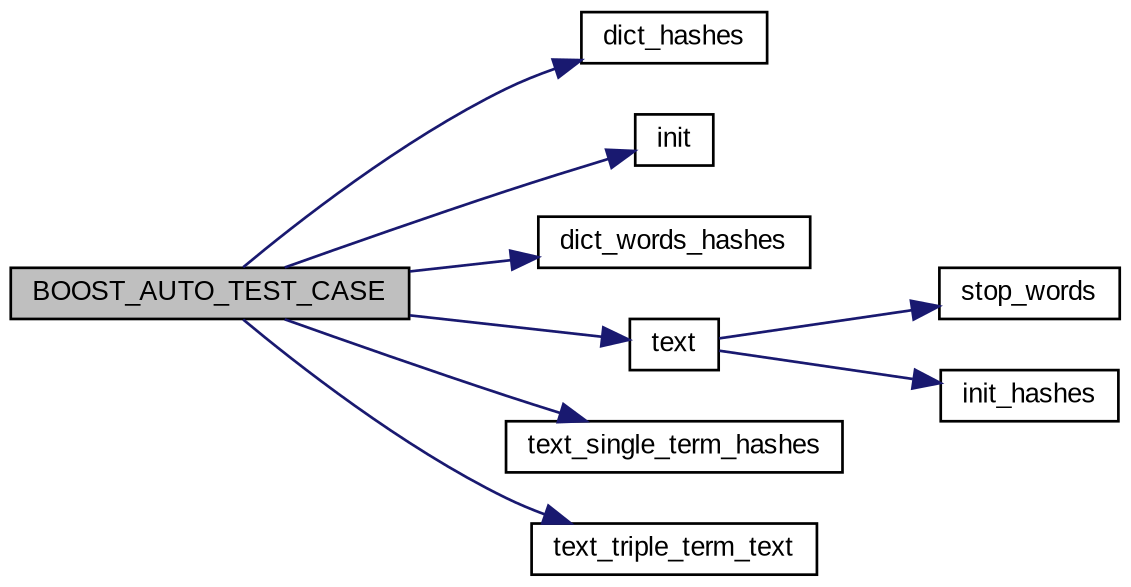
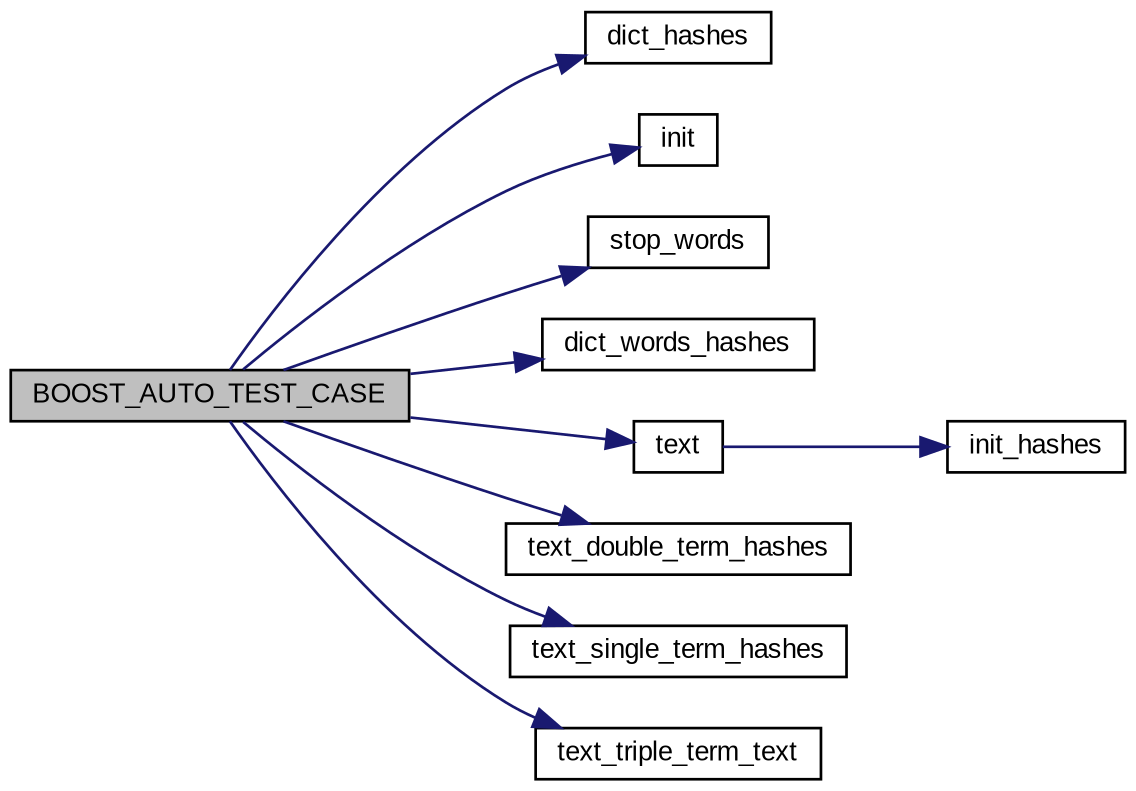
edge "text" -> "stop_words": now "BOOST_AUTO_TEST_CASE" -> "stop_words"
node "text_double_term_hashes": added
